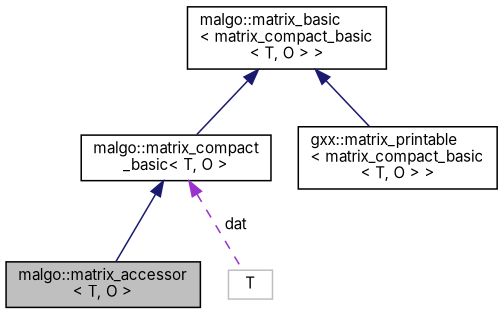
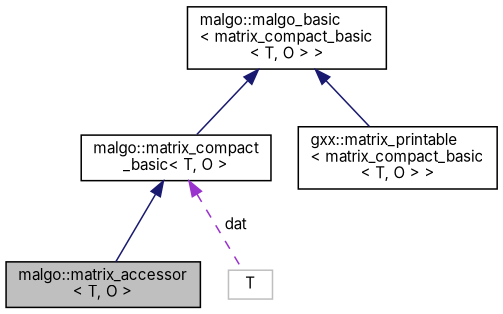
node "malgo::matrix_basic < matrix_compact_basic < T, O > >": label "malgo::matrix_basic < matrix_compact_basic < T, O > >" -> "malgo::malgo_basic < matrix_compact_basic < T, O > >"
